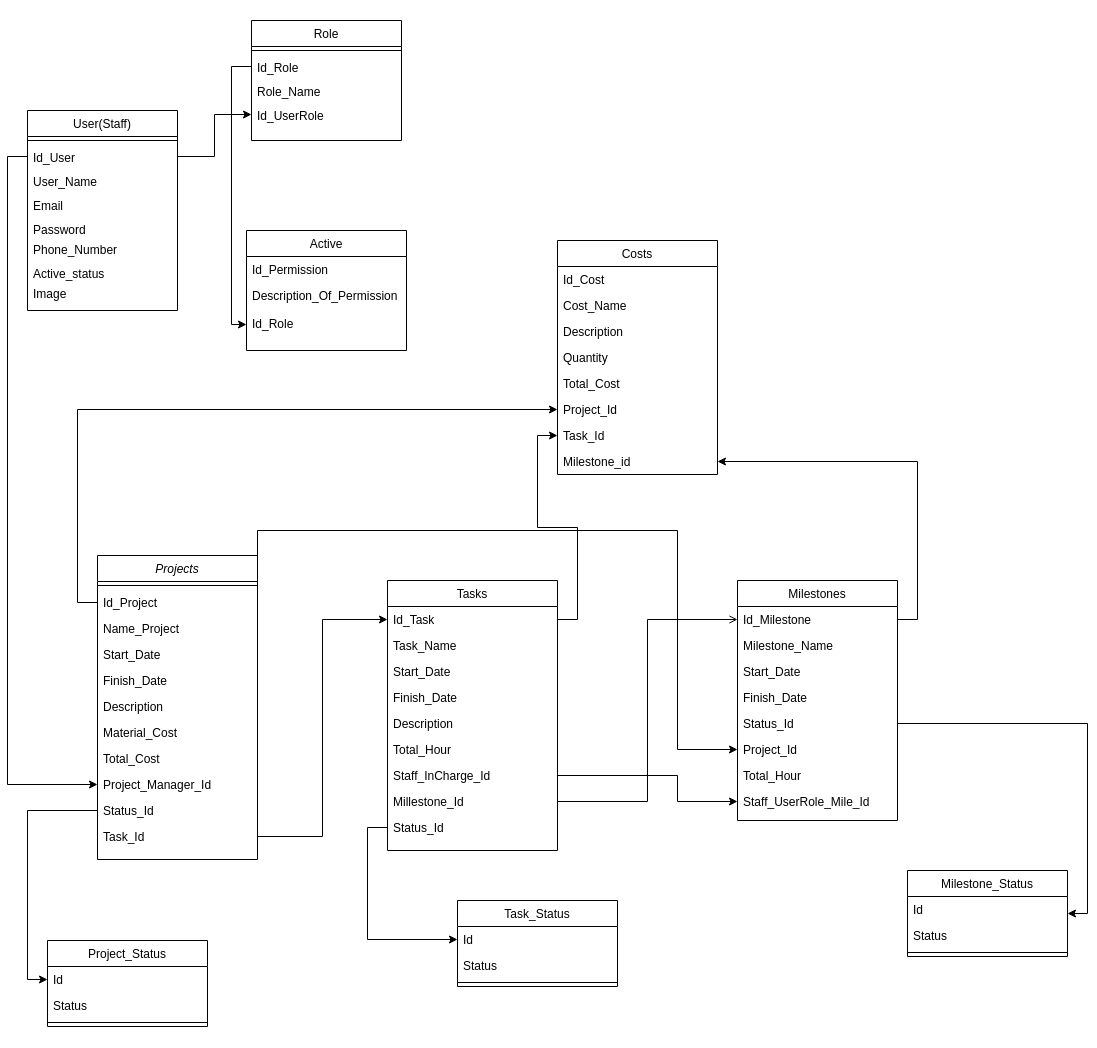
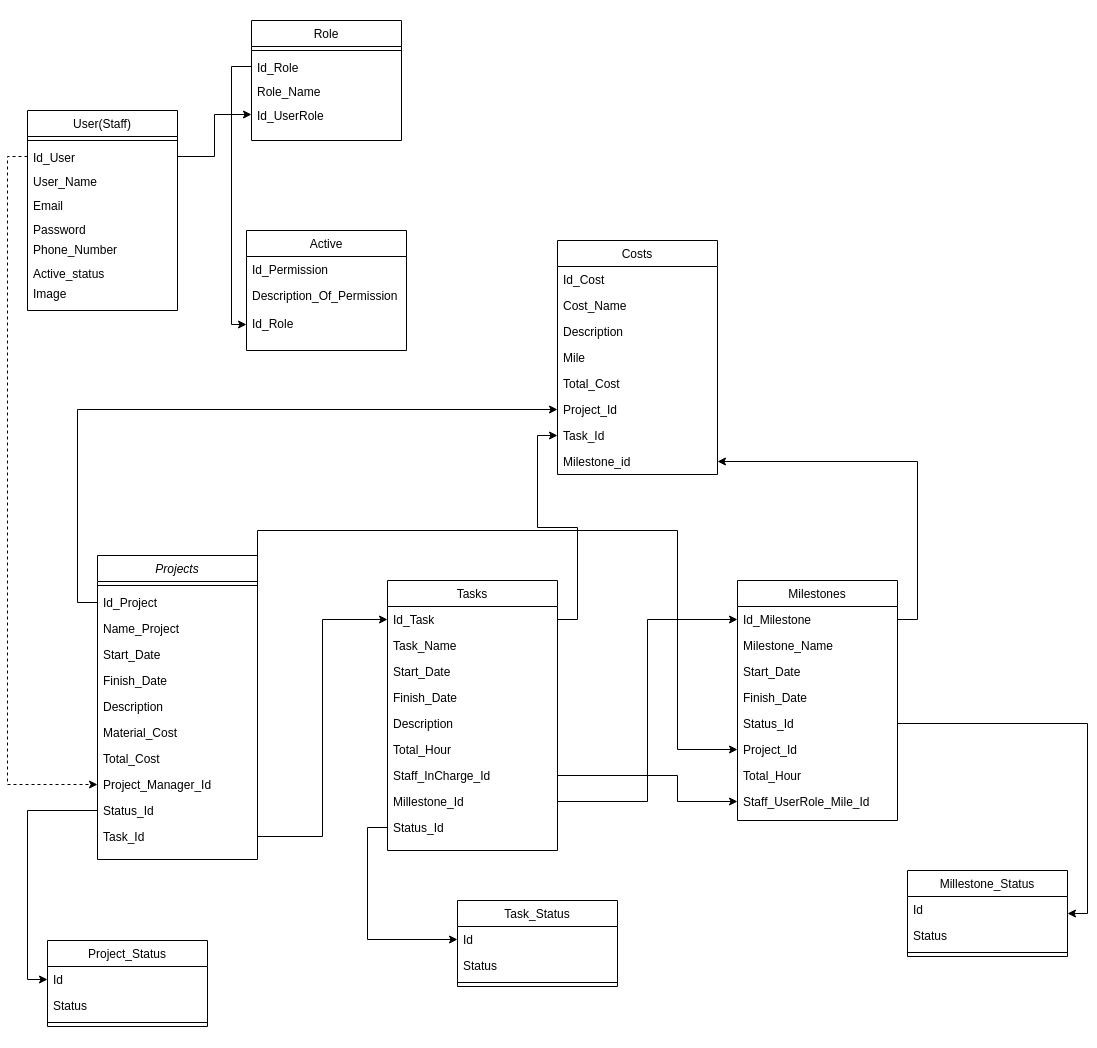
node "Quantity": label "Quantity" -> "Mile"
edge "Id_User" -> "Project_Manager_Id": style solid -> dashed
edge "Millestone_Id" -> "Id_Milestone": arrowhead open -> classic
node "Milestone_Status": label "Milestone_Status" -> "Millestone_Status"
